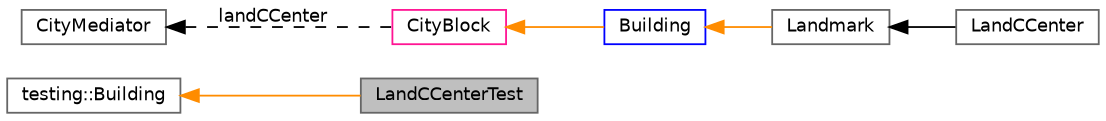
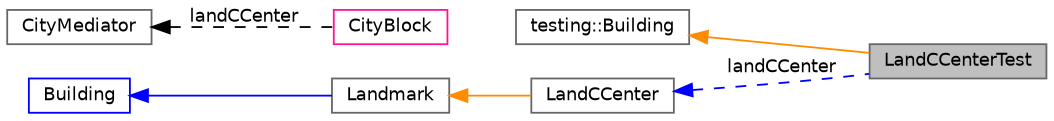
edge "Building" -> "CityBlock": removed
edge "Landmark" -> "Building": color darkorange -> blue
edge "LandCCenter" -> "Landmark": color black -> darkorange
edge "LandCCenterTest" -> "LandCCenter": added, label "landCCenter"
